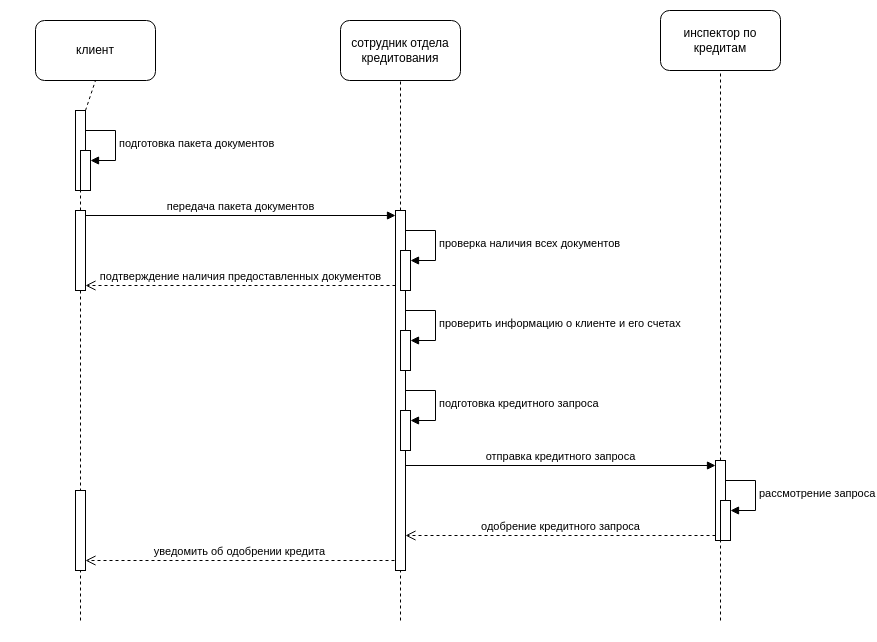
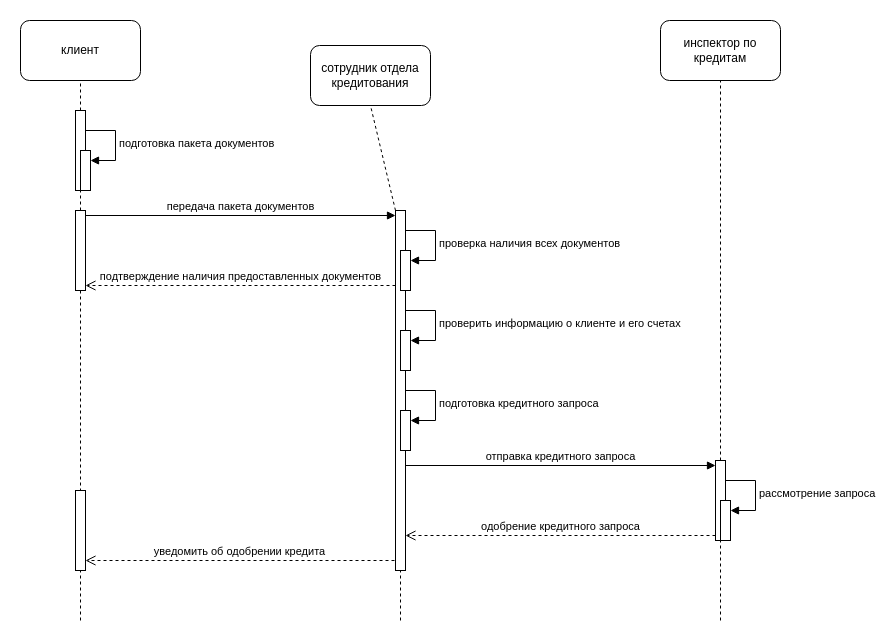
node "инспектор по кредитам": moved (721, 41) -> (721, 51)
node "клиент": moved (96, 51) -> (81, 51)
node "сотрудник отдела кредитования": moved (401, 51) -> (371, 76)
